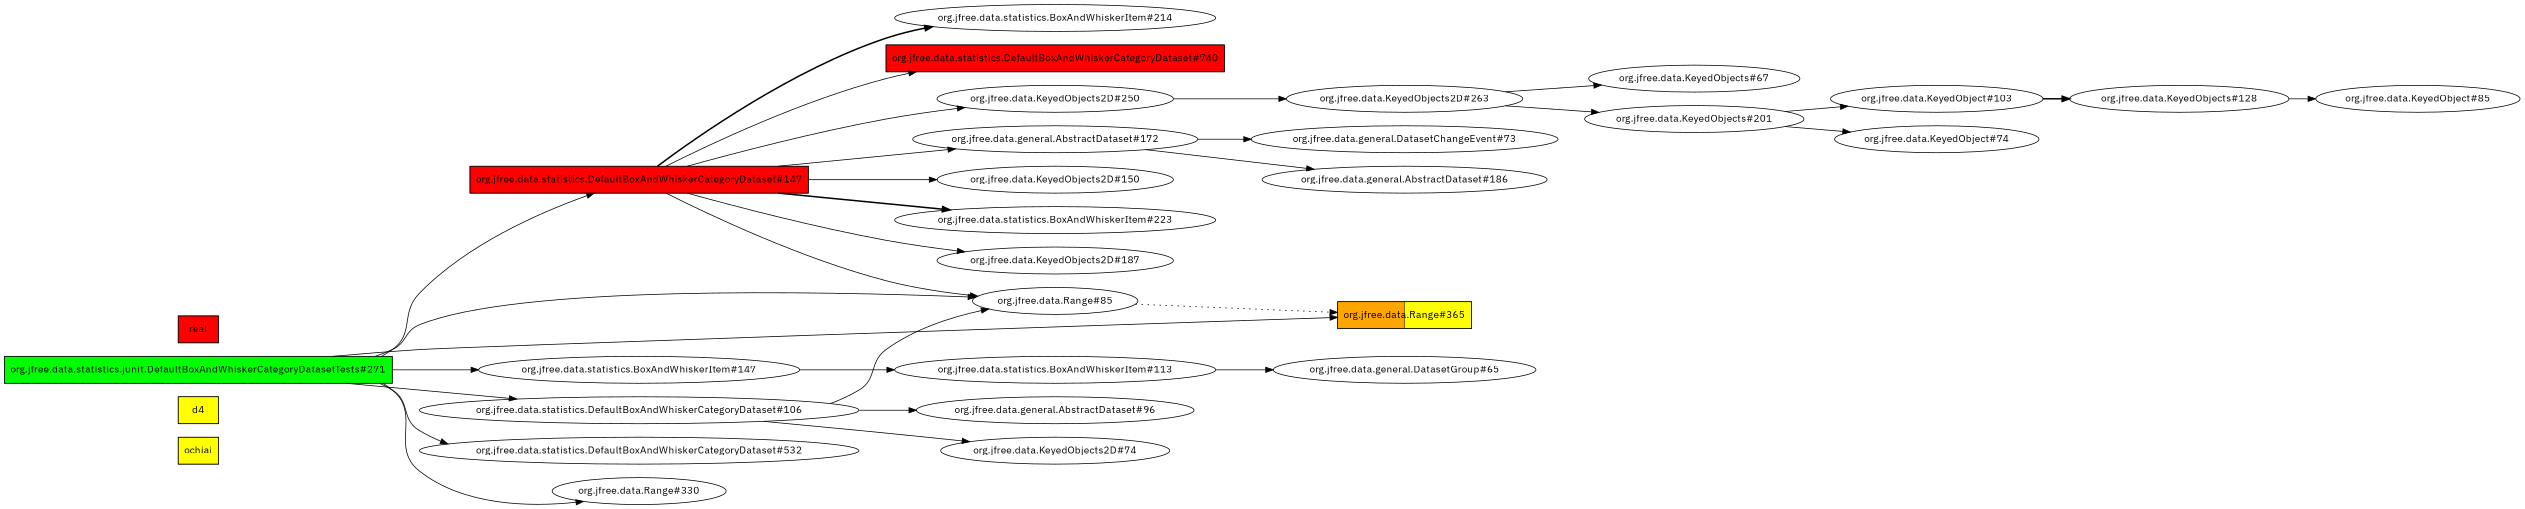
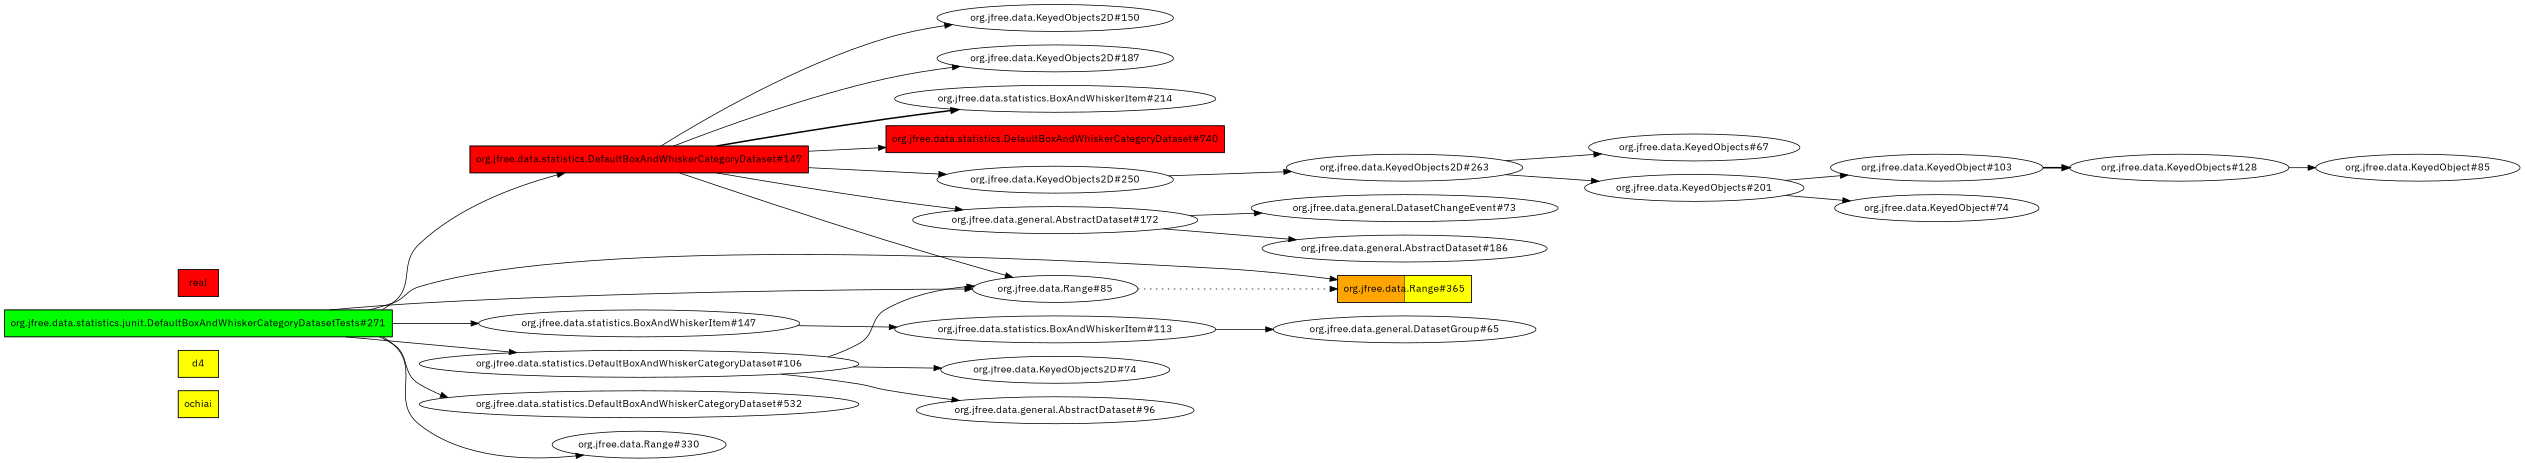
node "org.jfree.data.statistics.BoxAndWhiskerItem#223": removed
